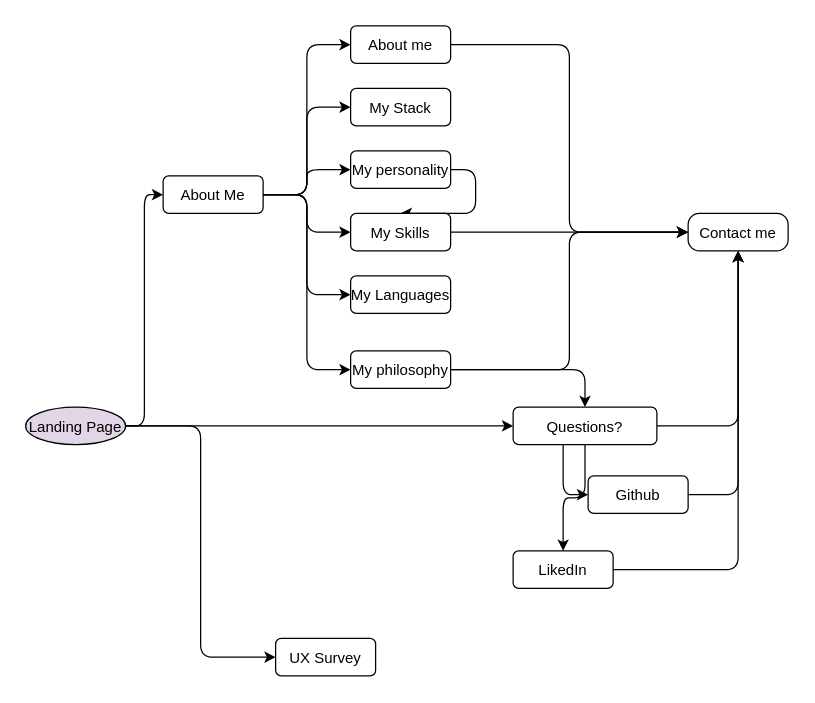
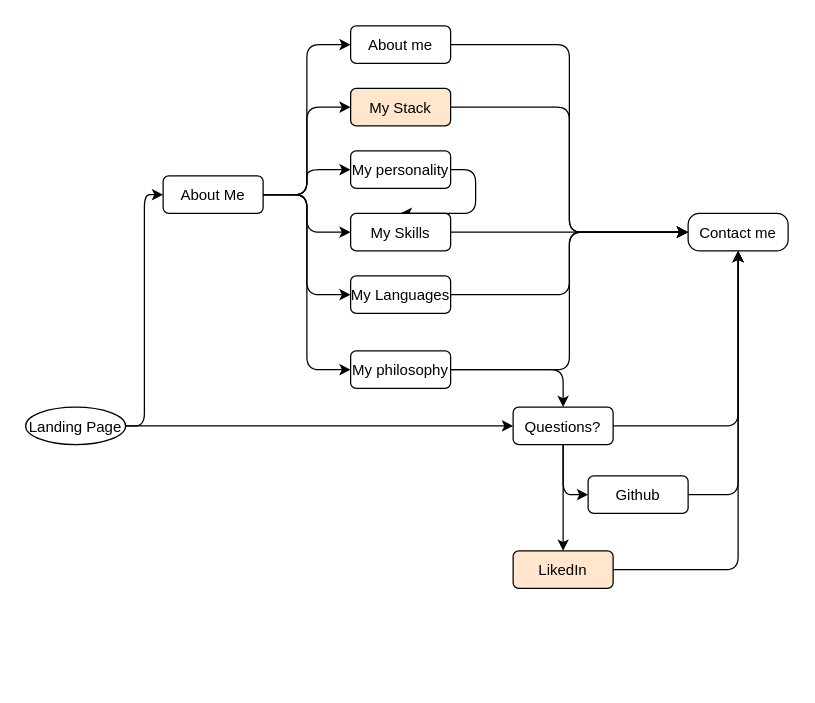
node "My Stack": fillcolor #ffffff -> #ffe6cc
edge "My Stack" -> "Contact me": added
edge "My Languages" -> "Contact me": added
node "Landing Page": fillcolor #e1d5e7 -> #ffffff
node "Questions?": size 144x38 -> 100x38
node "LikedIn": fillcolor #ffffff -> #ffe6cc
edge "Landing Page" -> "UX Survey": removed
node "UX Survey": removed
